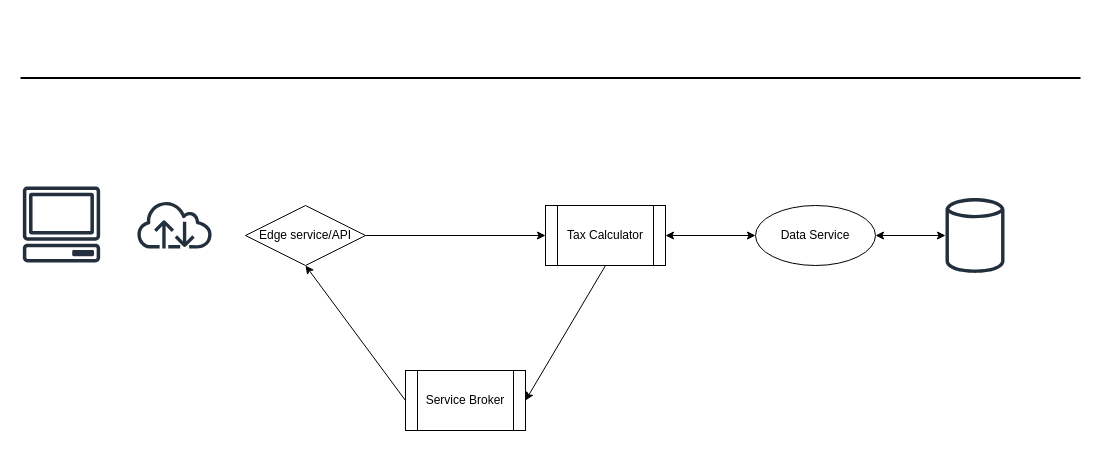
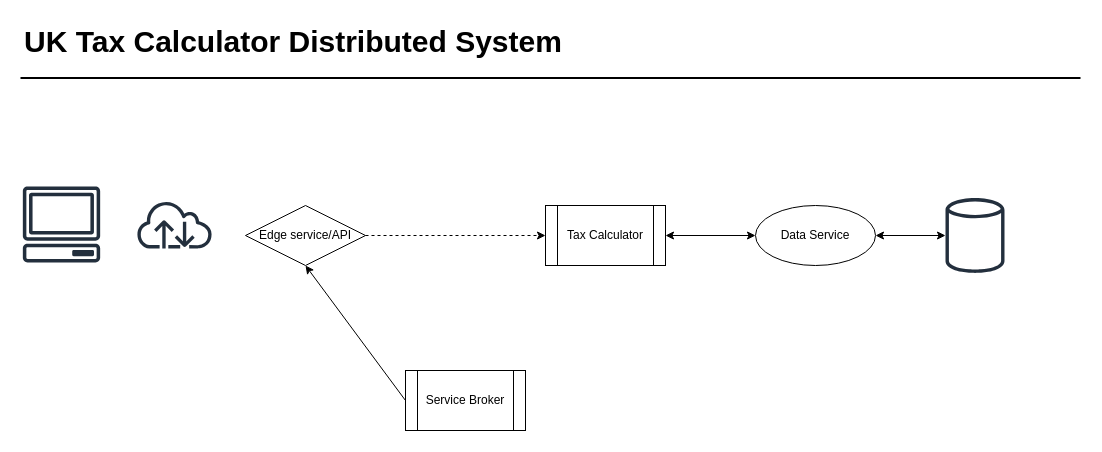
node "UK Tax Calculator Distributed System": added
edge "Edge service/API" -> "Tax Calculator": style solid -> dashed
edge "Tax Calculator" -> "Service Broker": removed
